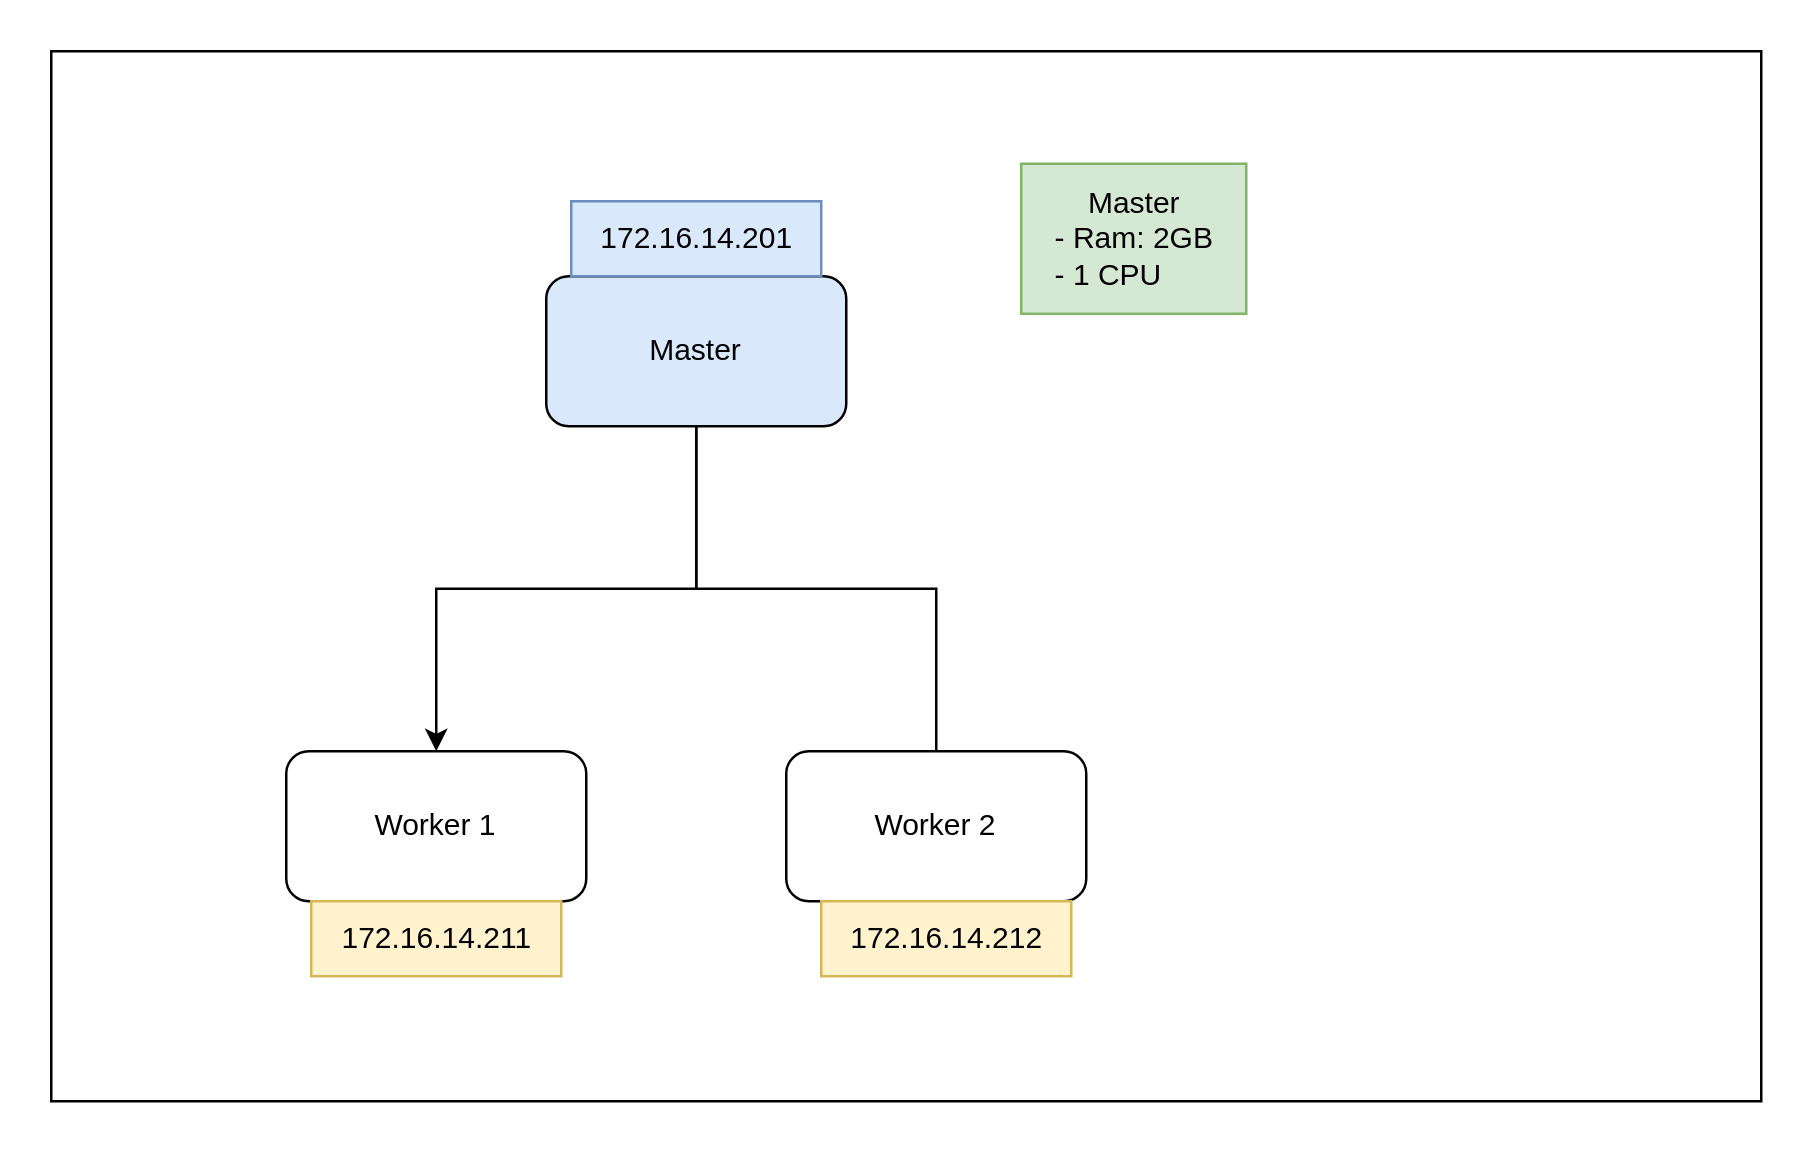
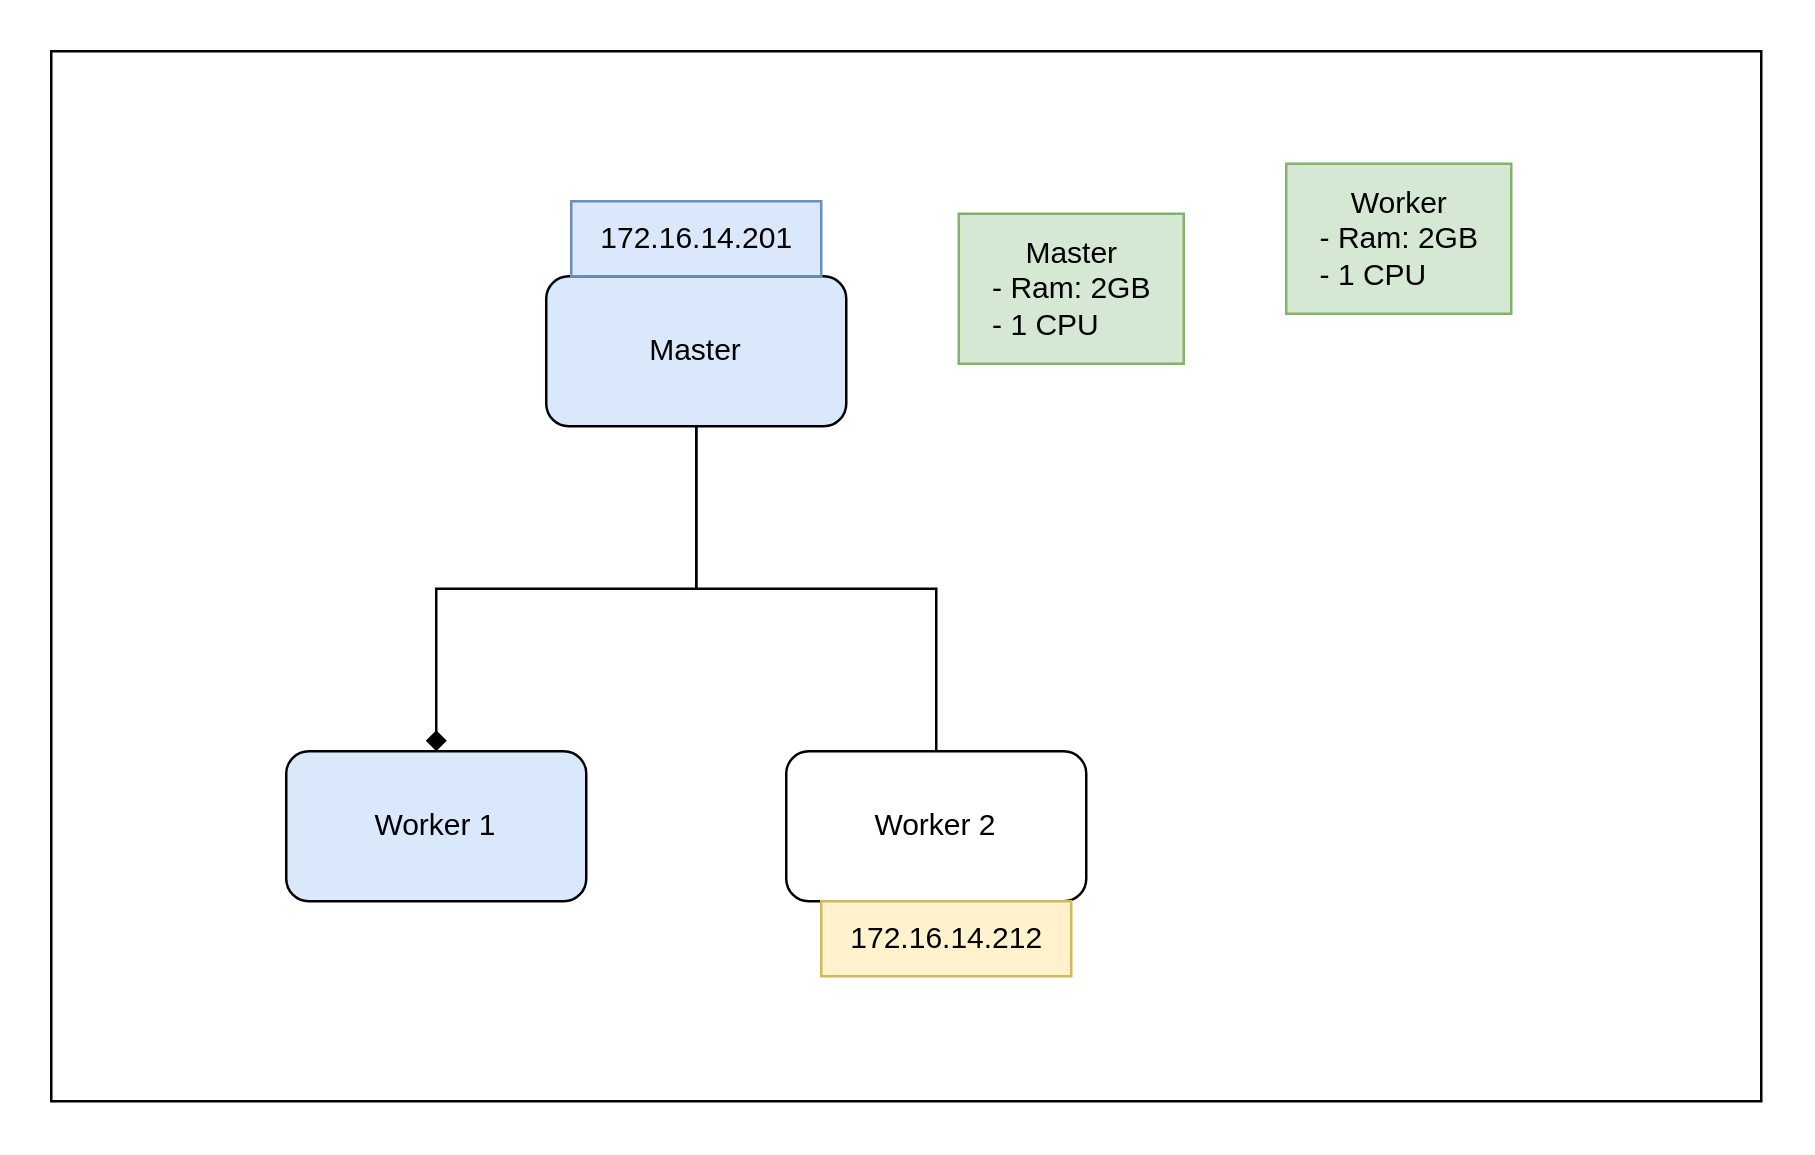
node "Master - Ram: 2GB - 1 CPU": moved (1134, 239) -> (1071, 289)
node "Worker - Ram: 2GB - 1 CPU": added
edge "Master" -> "Worker 1": arrowhead classic -> diamond
node "Worker 1": fillcolor #ffffff -> #dae8fc
node "172.16.14.211": removed
